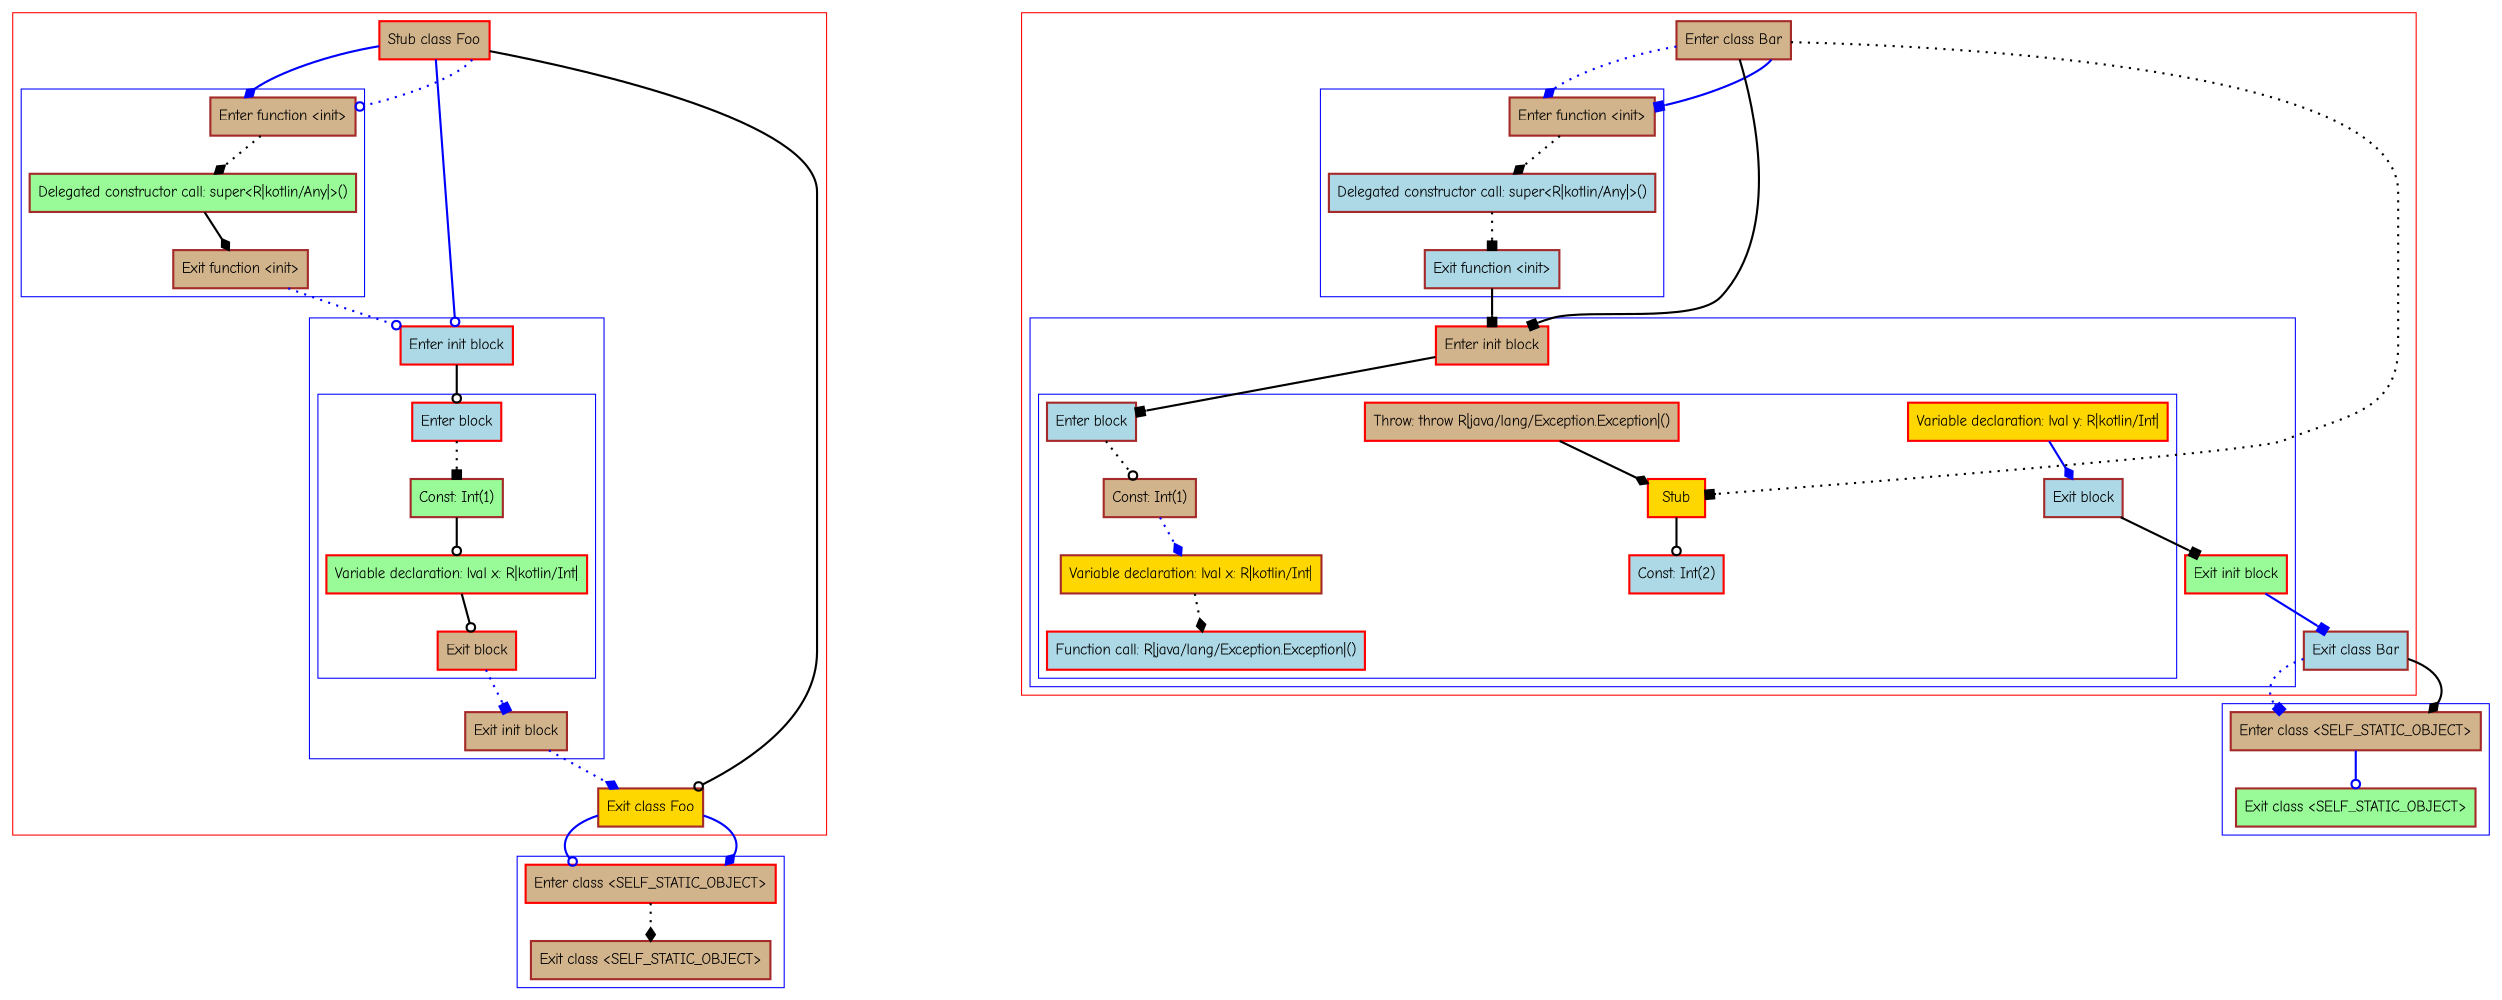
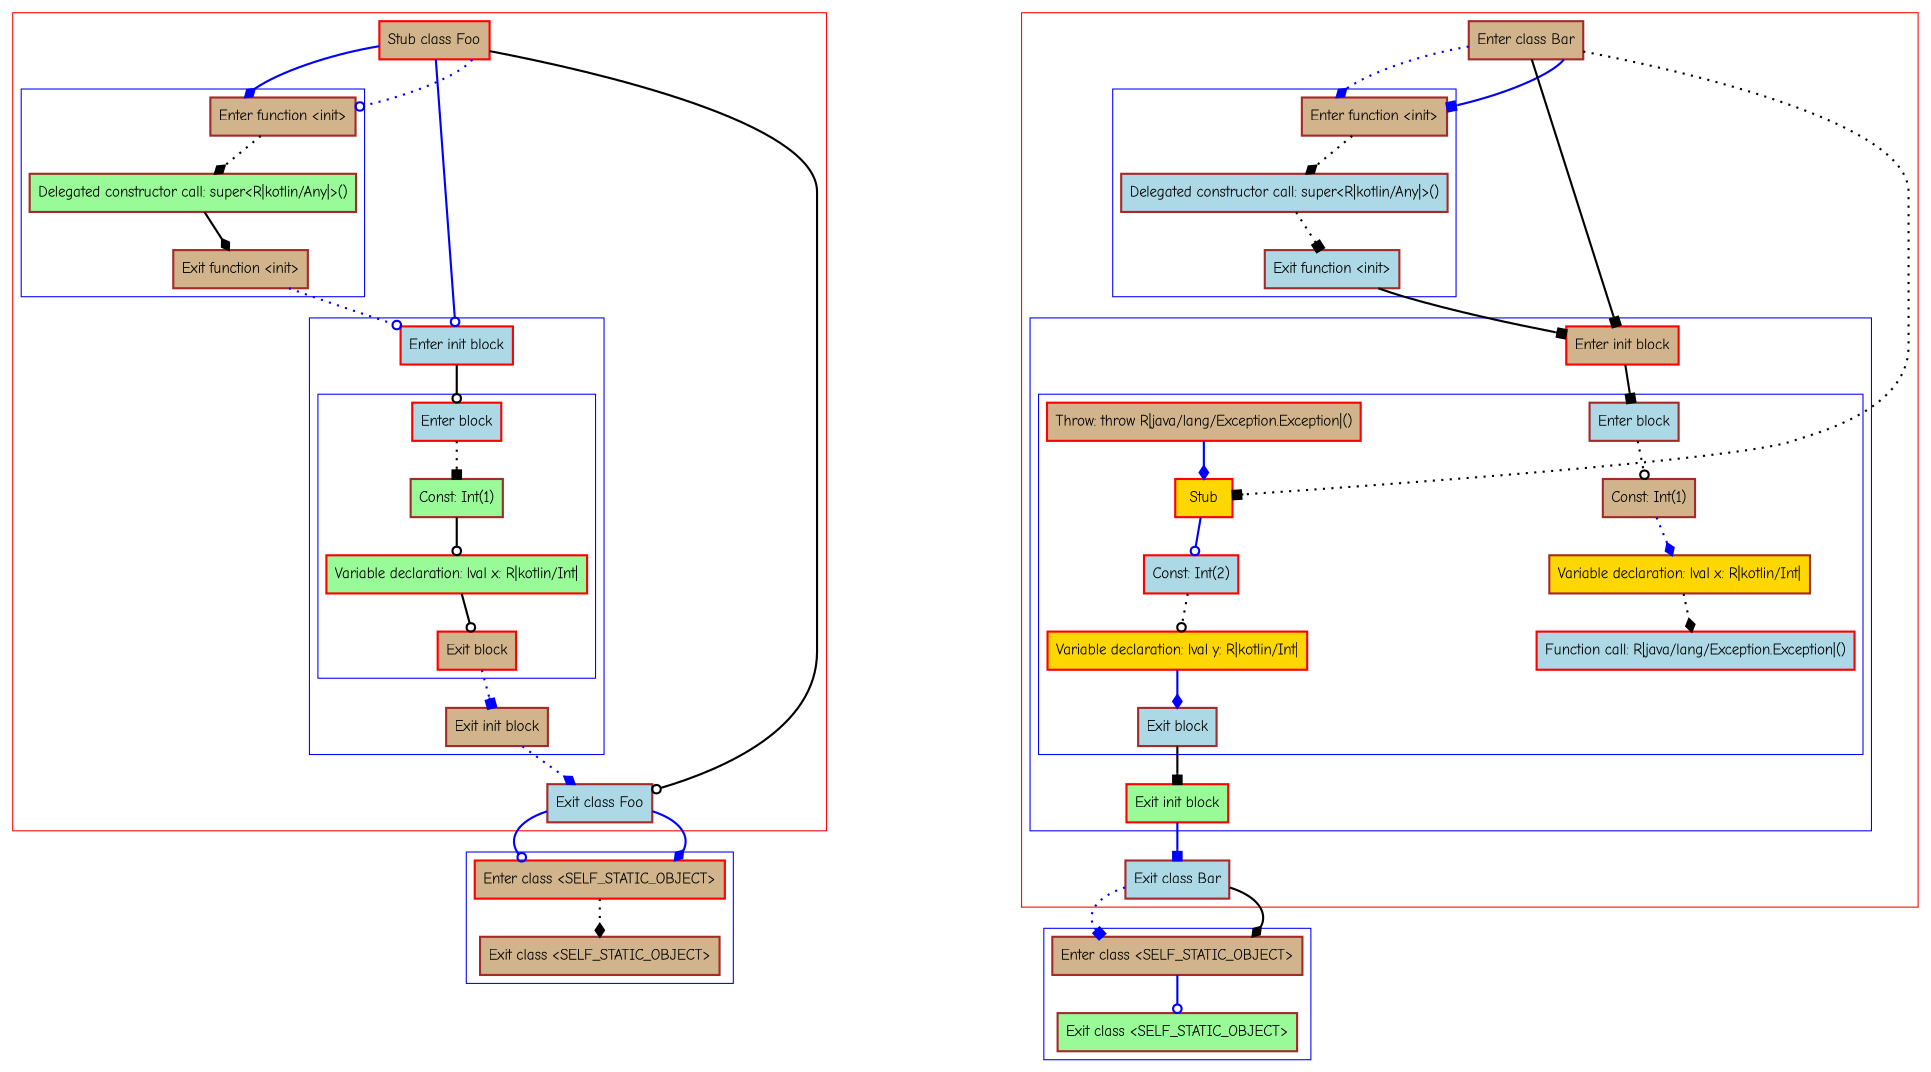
edge "Throw: throw R|java/lang/Exception.Exception|()" -> "Stub": color black -> blue
edge "Stub" -> "Const: Int(2)": color black -> blue
edge "Const: Int(2)" -> "Variable declaration: lval y: R|kotlin/Int|": added
node "Exit class Foo": fillcolor gold -> lightblue
